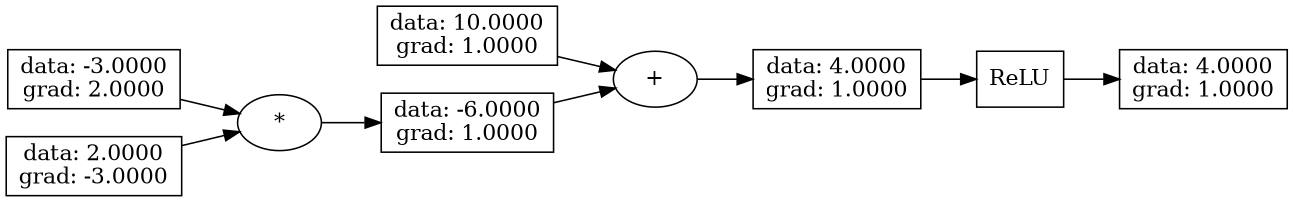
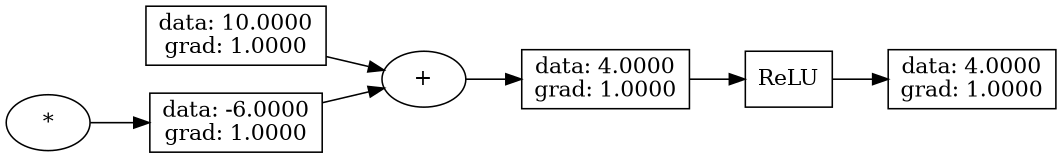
node "data: -3.0000 grad: 2.0000": removed
node "data: 2.0000 grad: -3.0000": removed
